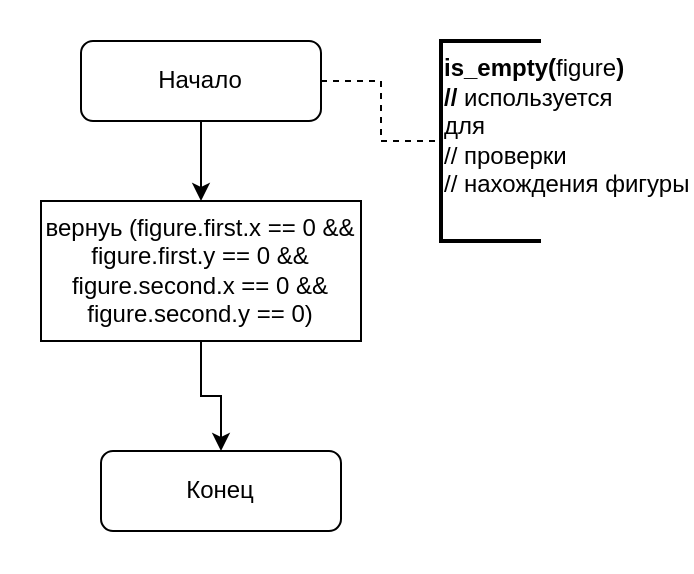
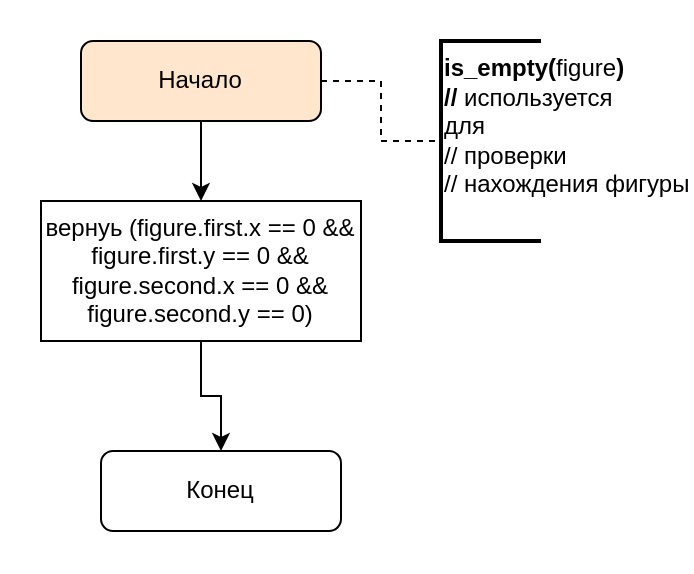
node "Начало": fillcolor #ffffff -> #ffe6cc
